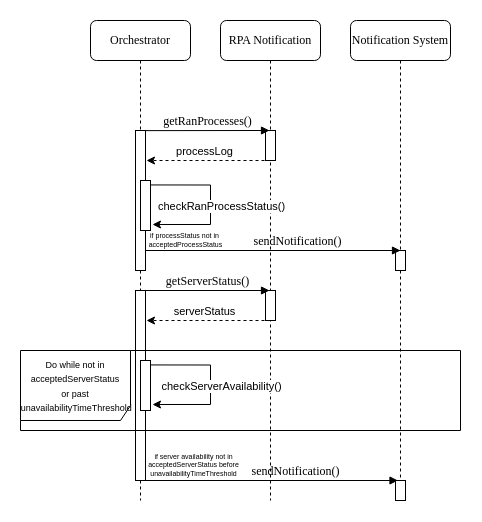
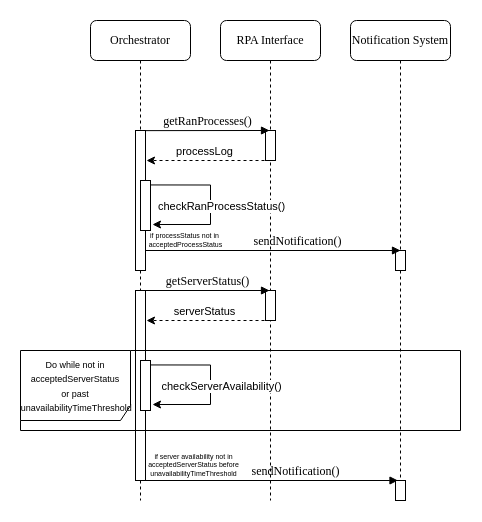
node "RPA Notification": label "RPA Notification" -> "RPA Interface"
